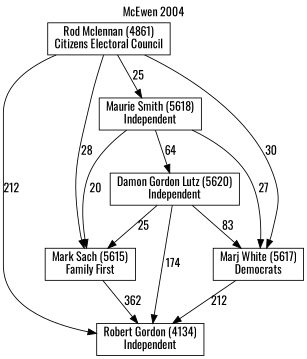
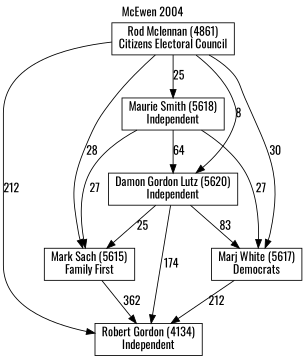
edge "Rod Mclennan (4861) Citizens Electoral Council" -> "Damon Gordon Lutz (5620) Independent": added, label "8"
edge "Maurie Smith (5618) Independent" -> "Mark Sach (5615) Family First": label "20" -> "27"
